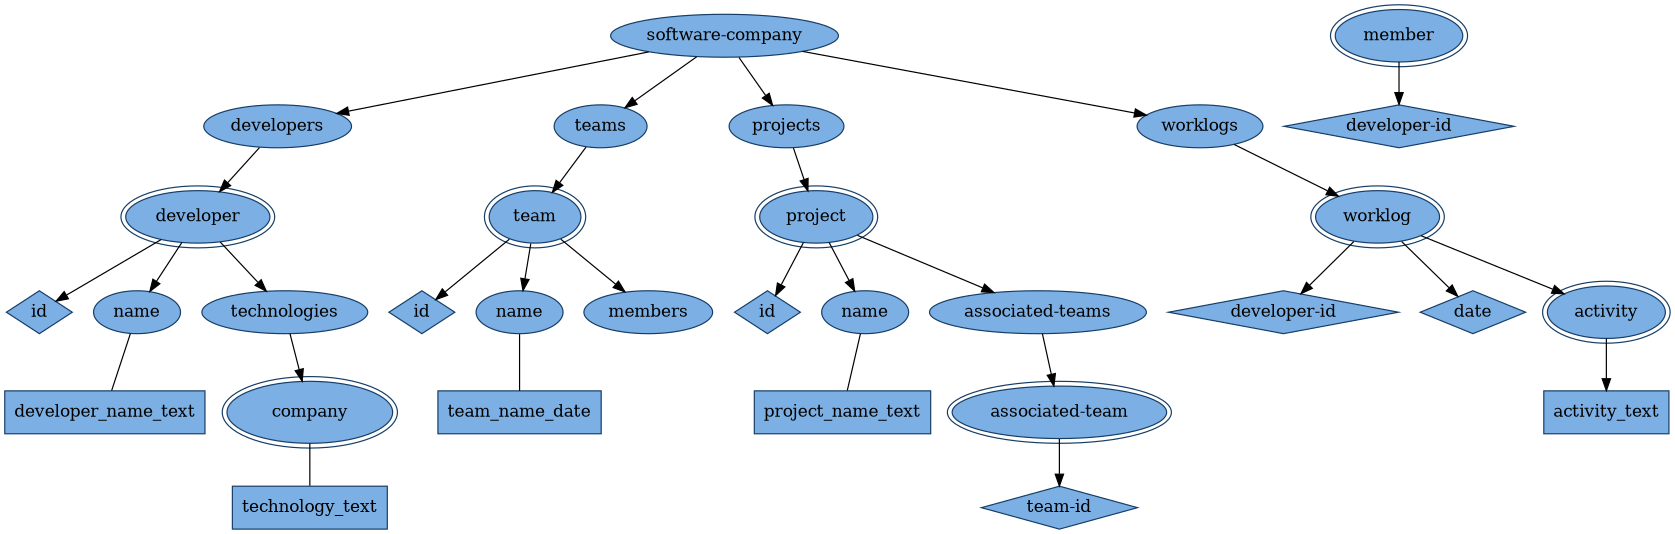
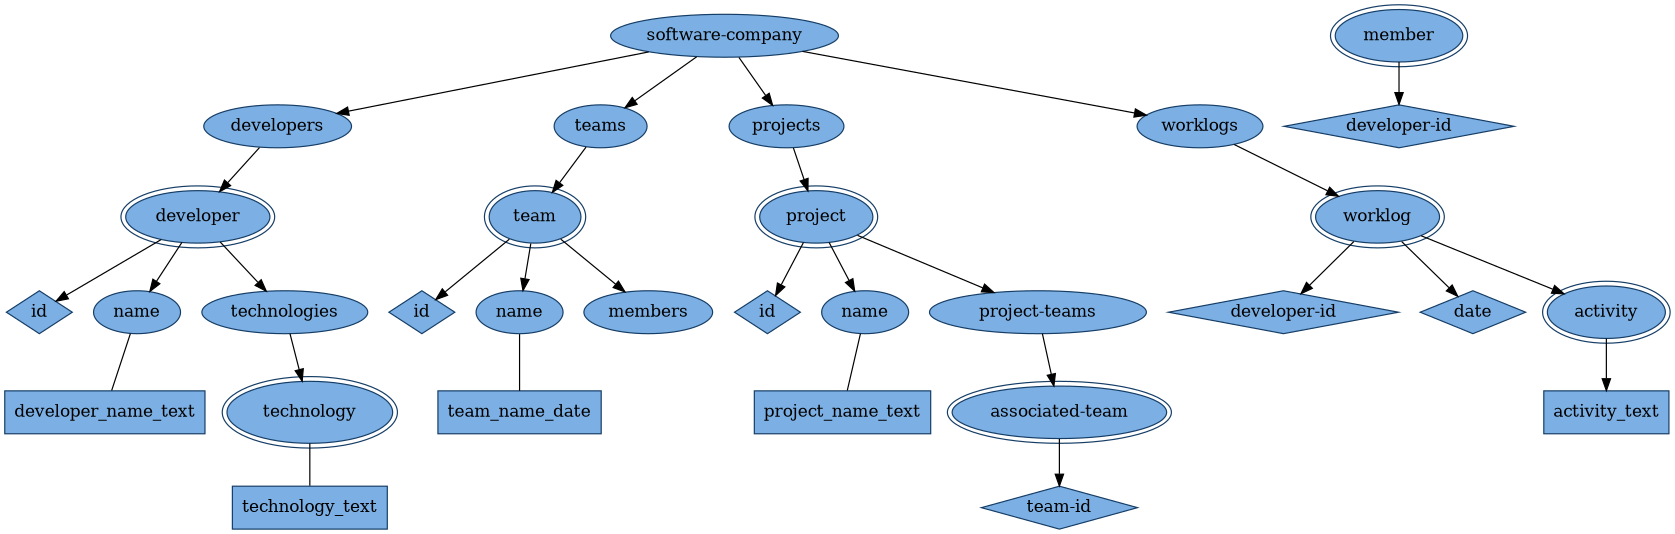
node "associated-teams": label "associated-teams" -> "project-teams"
node "company": label "company" -> "technology"
